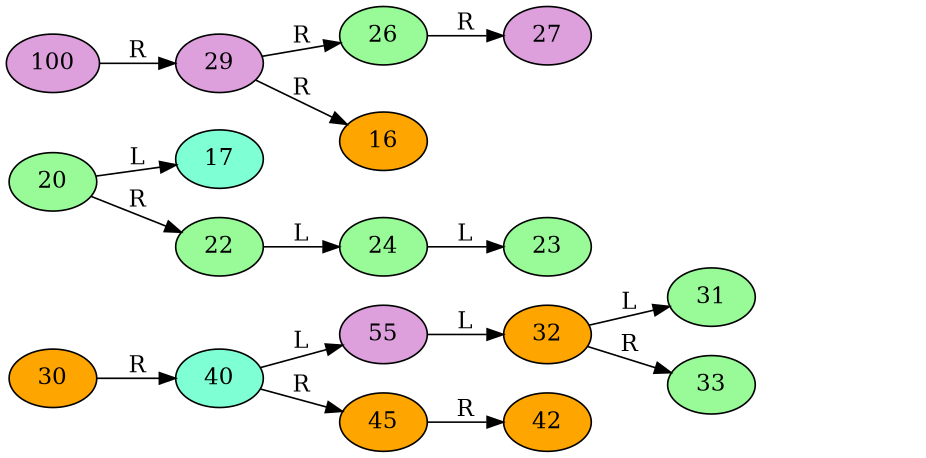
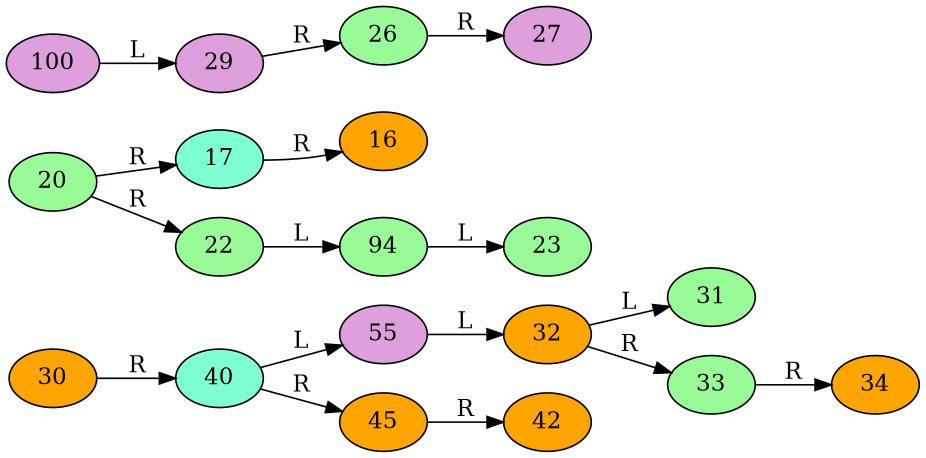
edge "100" -> "29": label "R" -> "L"
edge "29" -> "16": now "17" -> "16"
edge "20" -> "17": label "L" -> "R"
node "24": label "24" -> "94"
node "34": added
